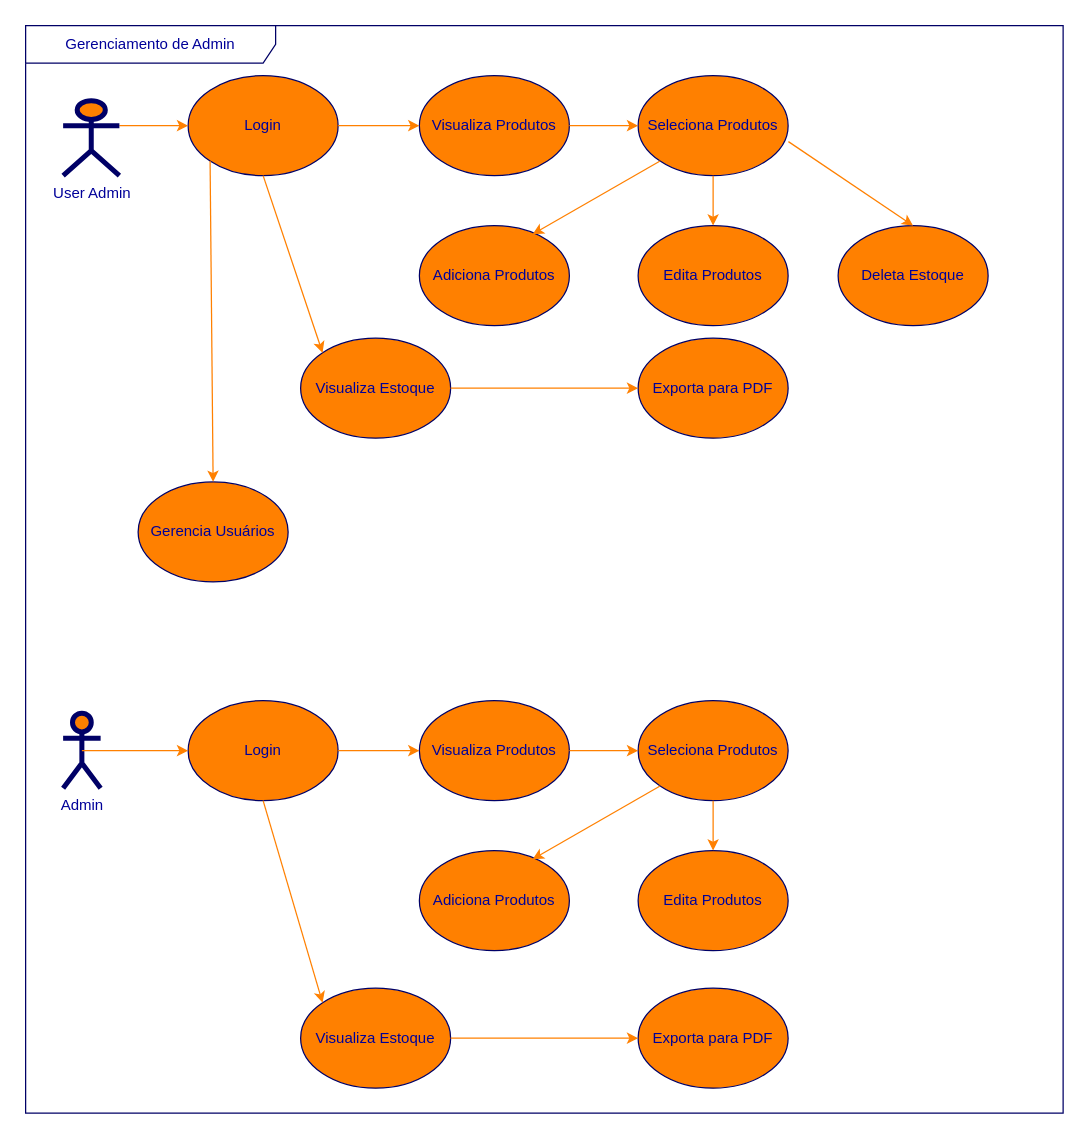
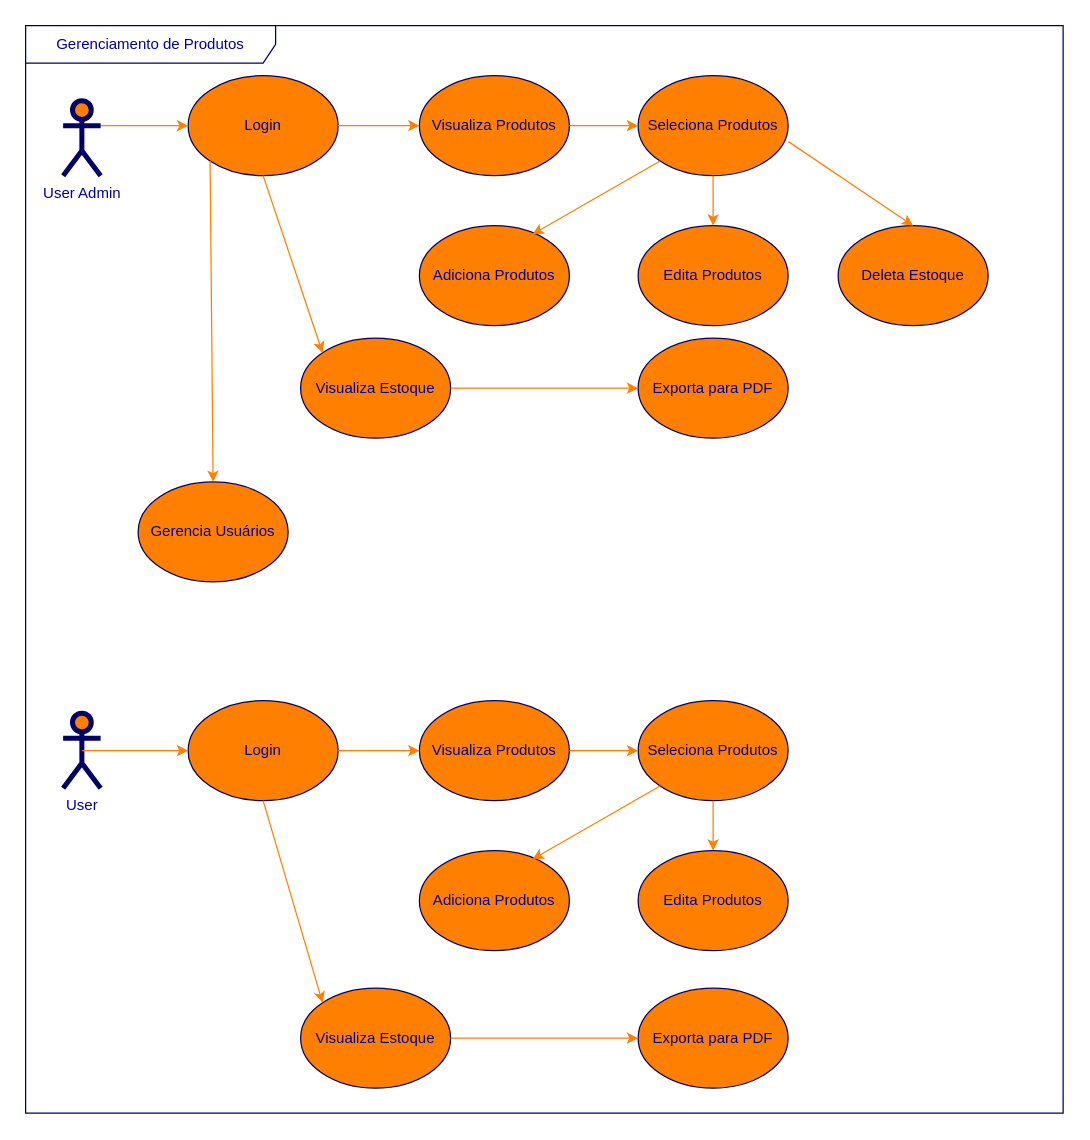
node "Gerenciamento de Admin": label "Gerenciamento de Admin" -> "Gerenciamento de Produtos"
node "User Admin": size 56x75 -> 38x75
node "Admin": label "Admin" -> "User"
